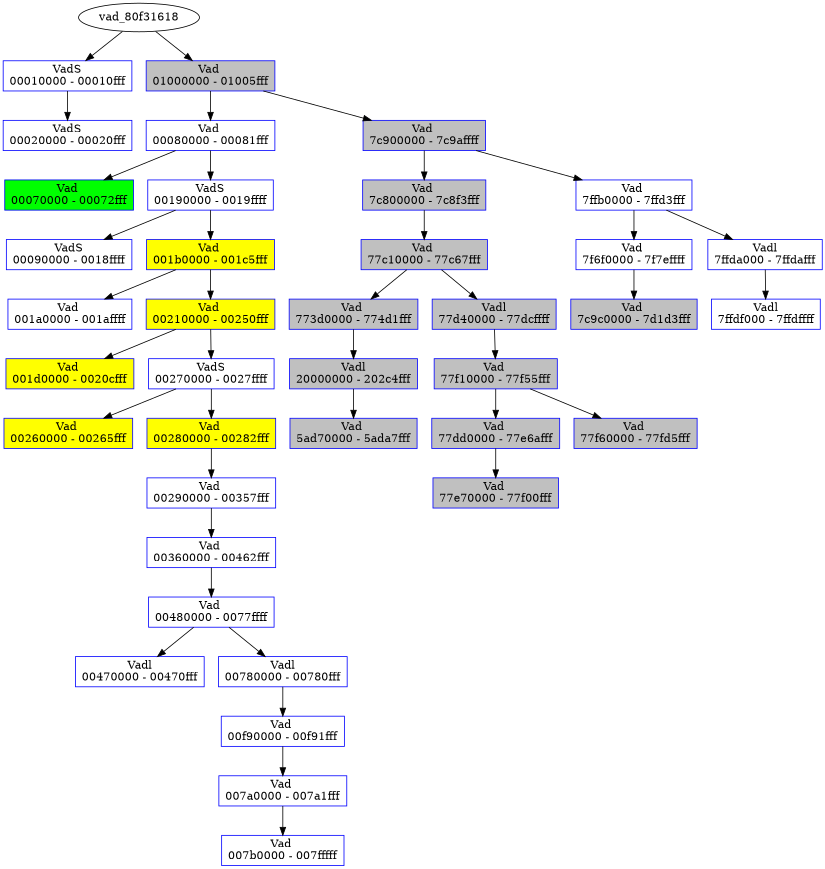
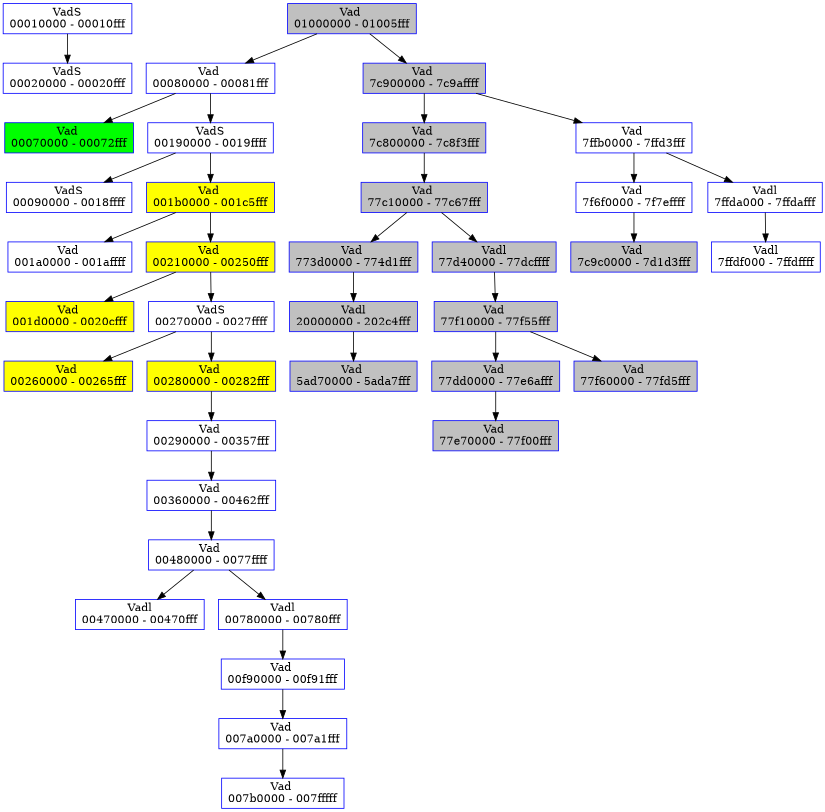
node "vad_80f31618": removed
